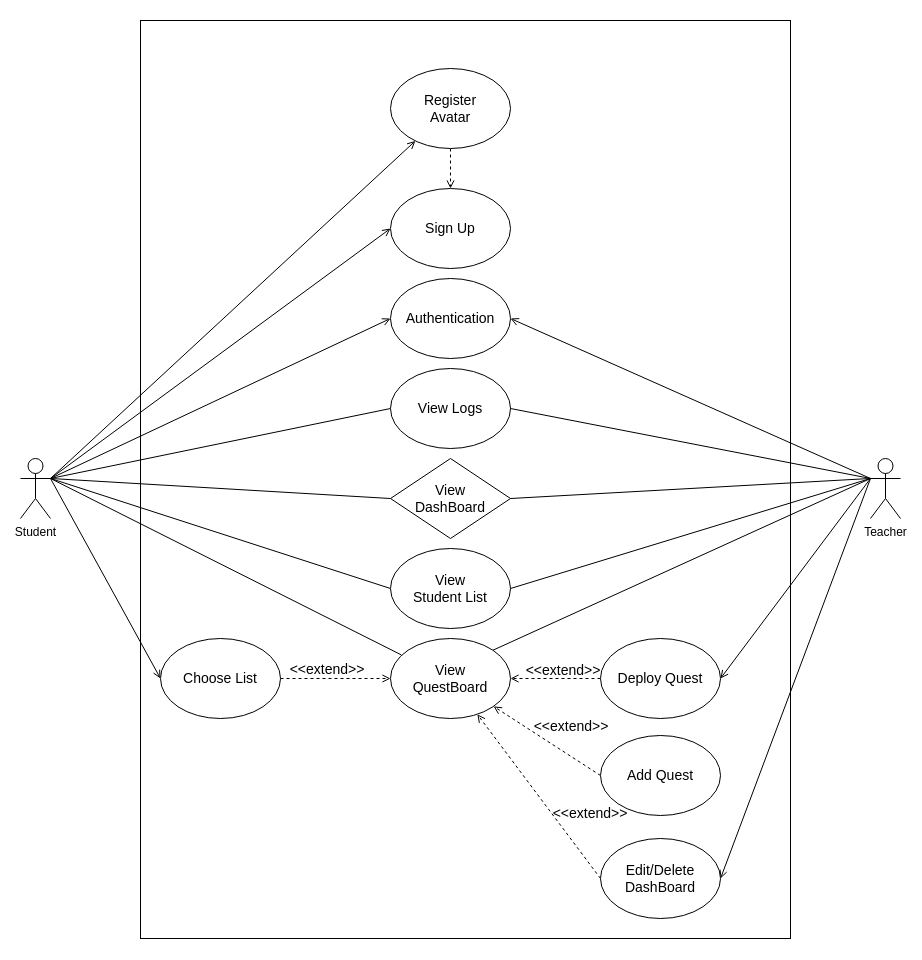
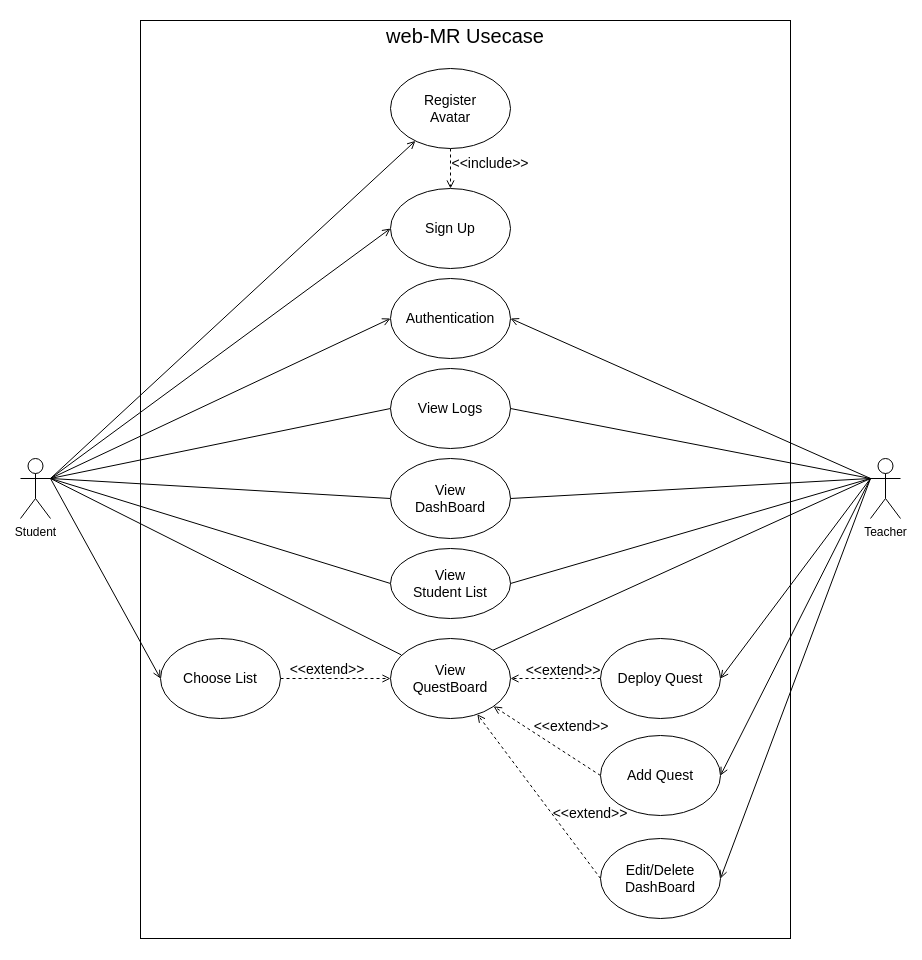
node "web-MR Usecase": added
node "<<include>>": added
node "View DashBoard": shape diamond -> ellipse
node "View Student List": size 120x80 -> 120x70
edge "Teacher" -> "Add Quest": added
